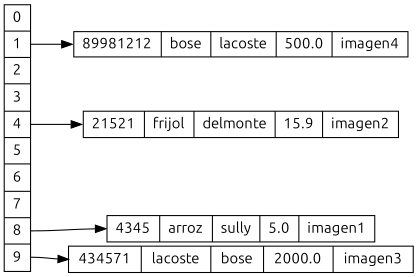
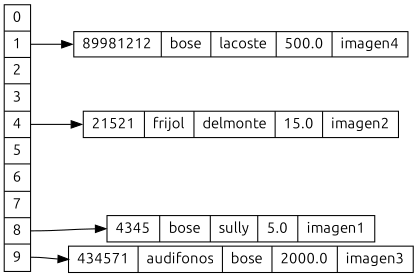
node "21521": text "15.9" -> "15.0"
node "4345": text "arroz" -> "bose"
node "434571": text "lacoste" -> "audifonos"
